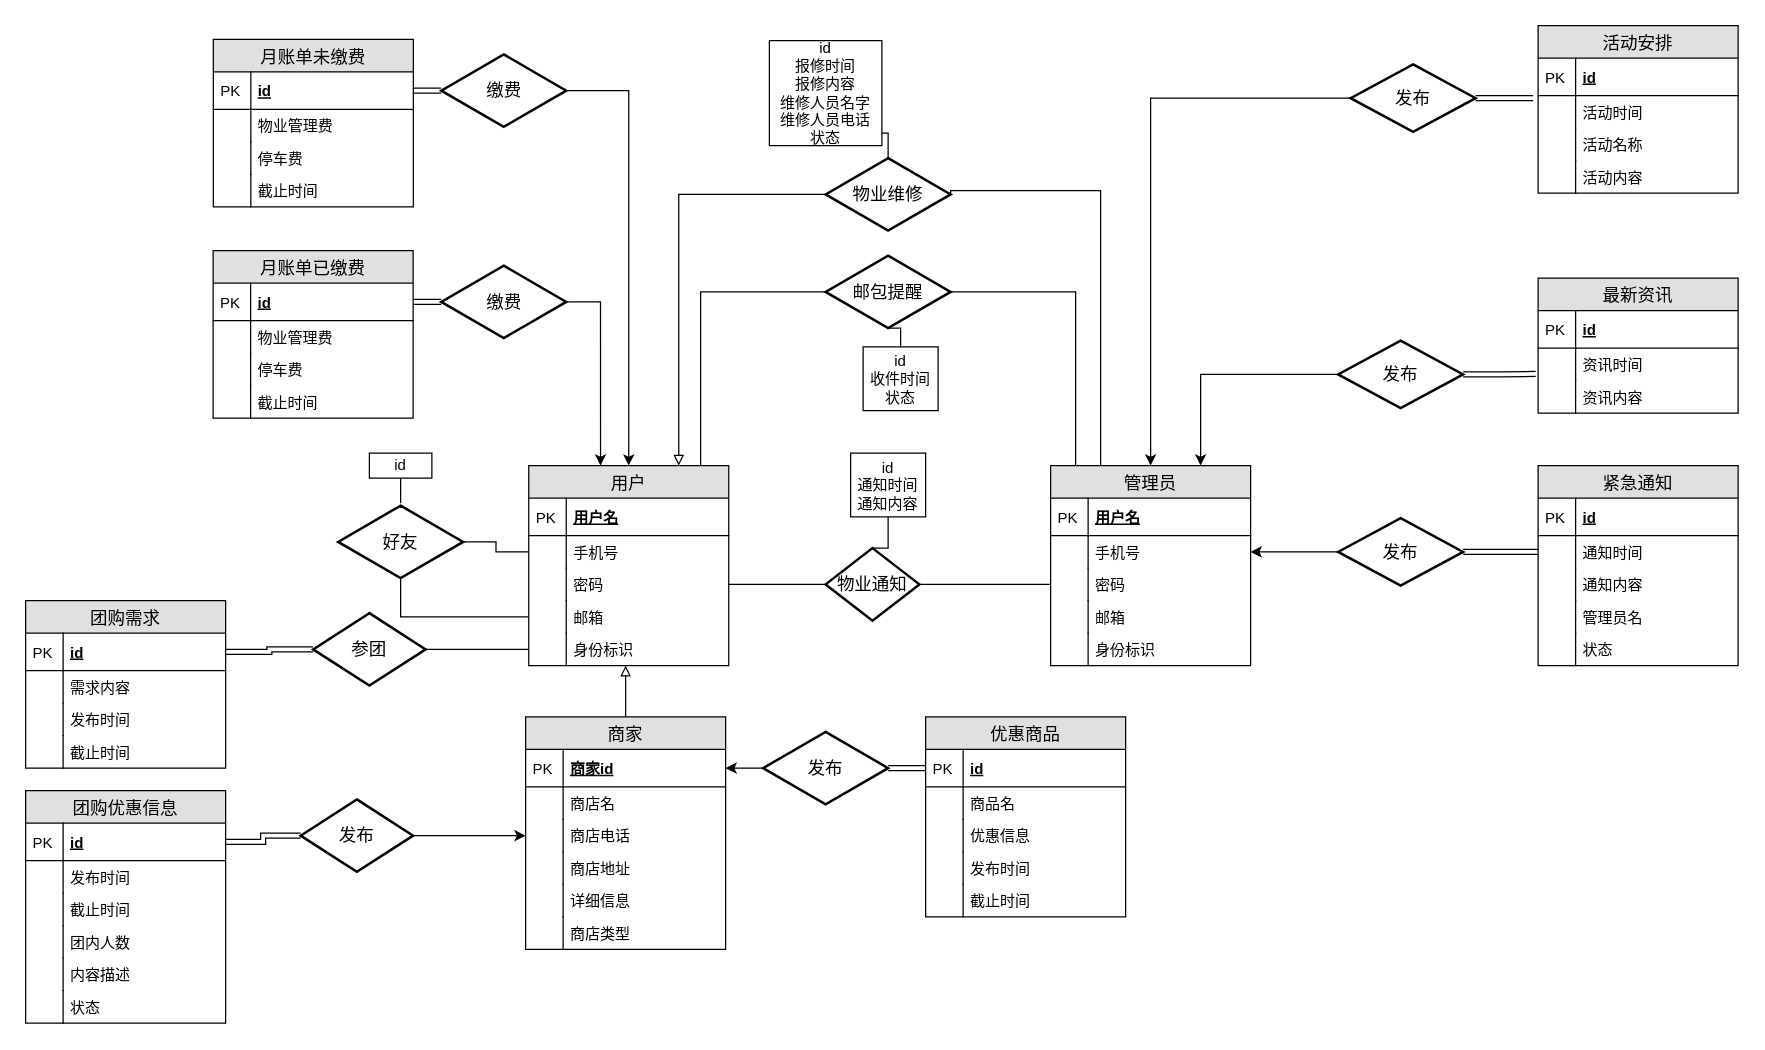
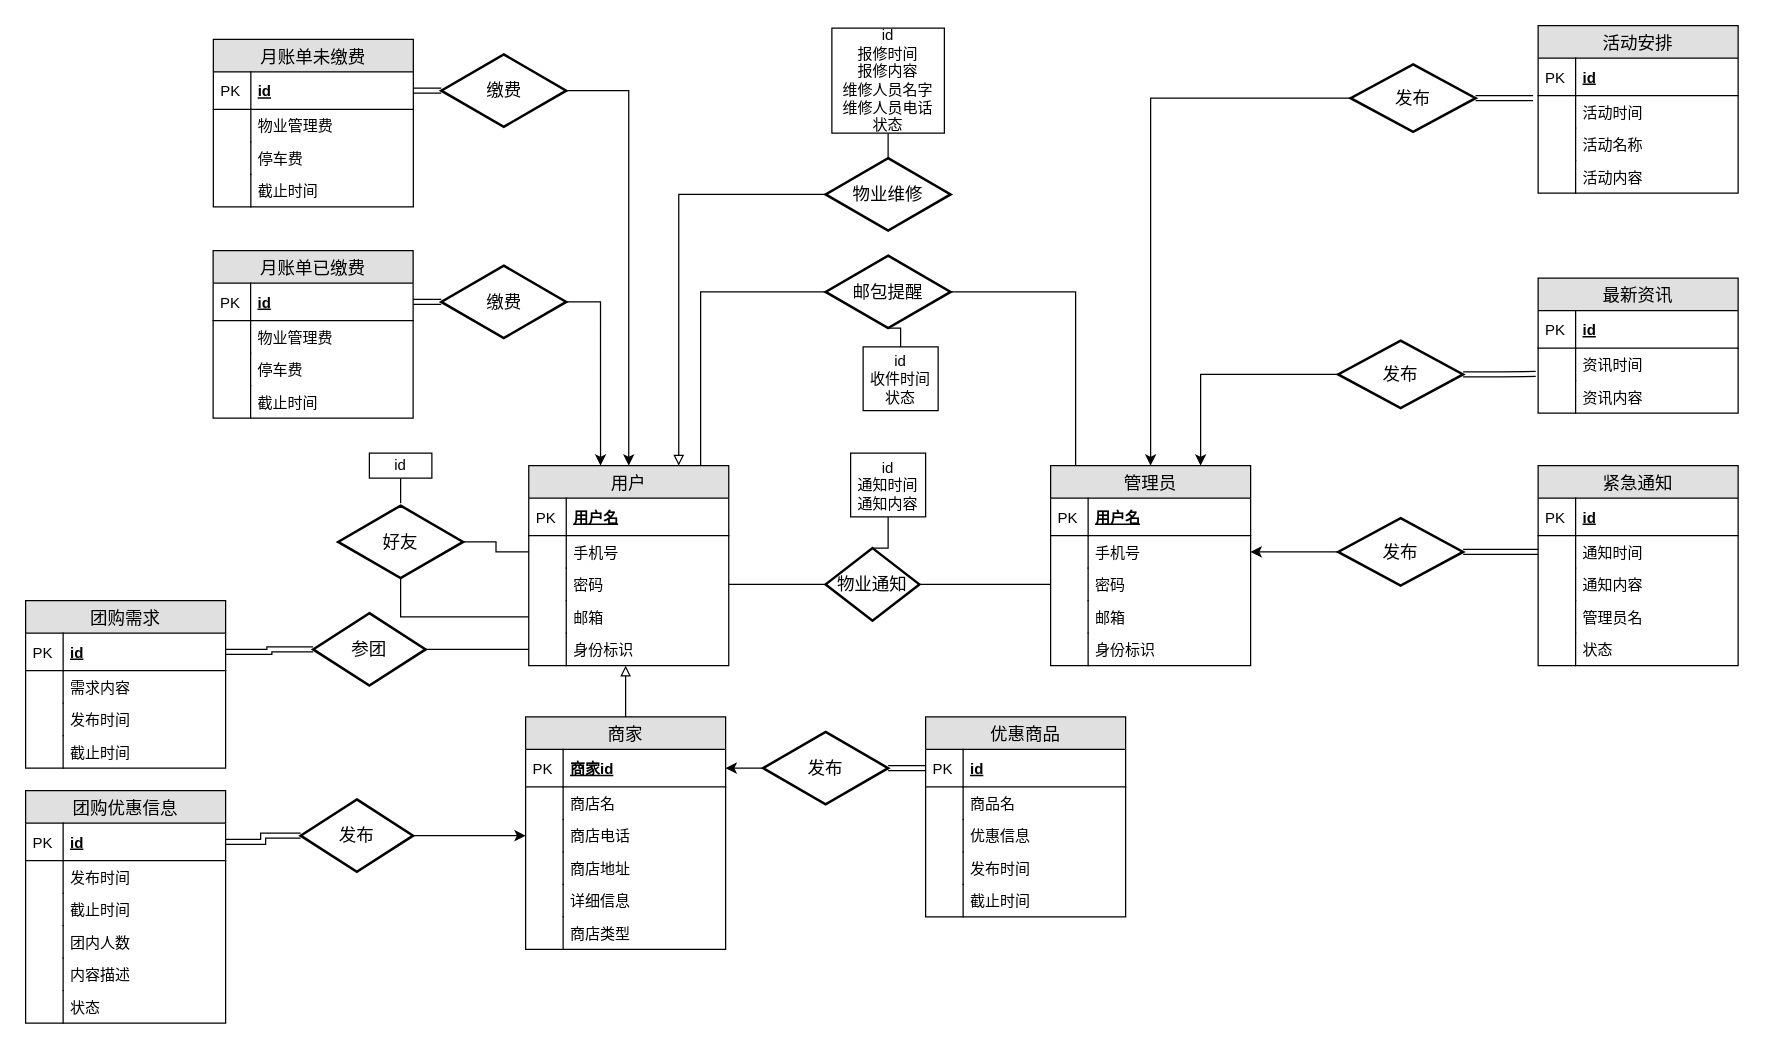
node "id 报修时间 报修内容 维修人员名字 维修人员电话 状态": moved (826, 93) -> (888, 81)
edge "物业维修" -- "管理员": removed
